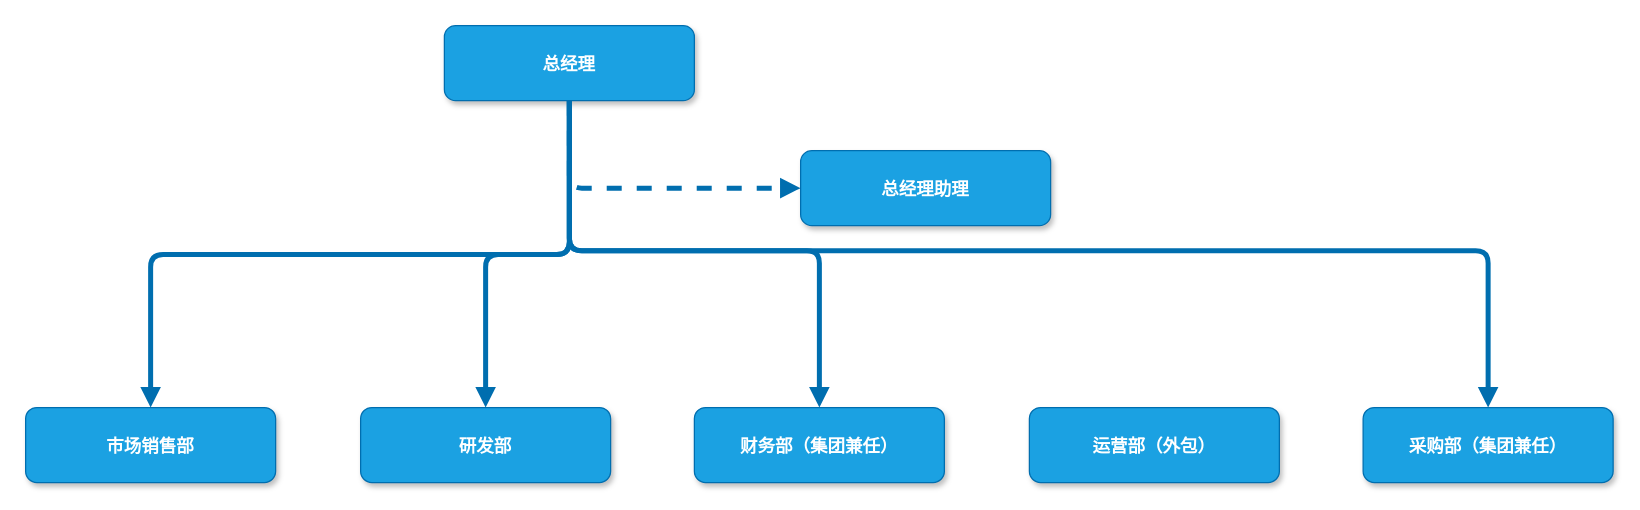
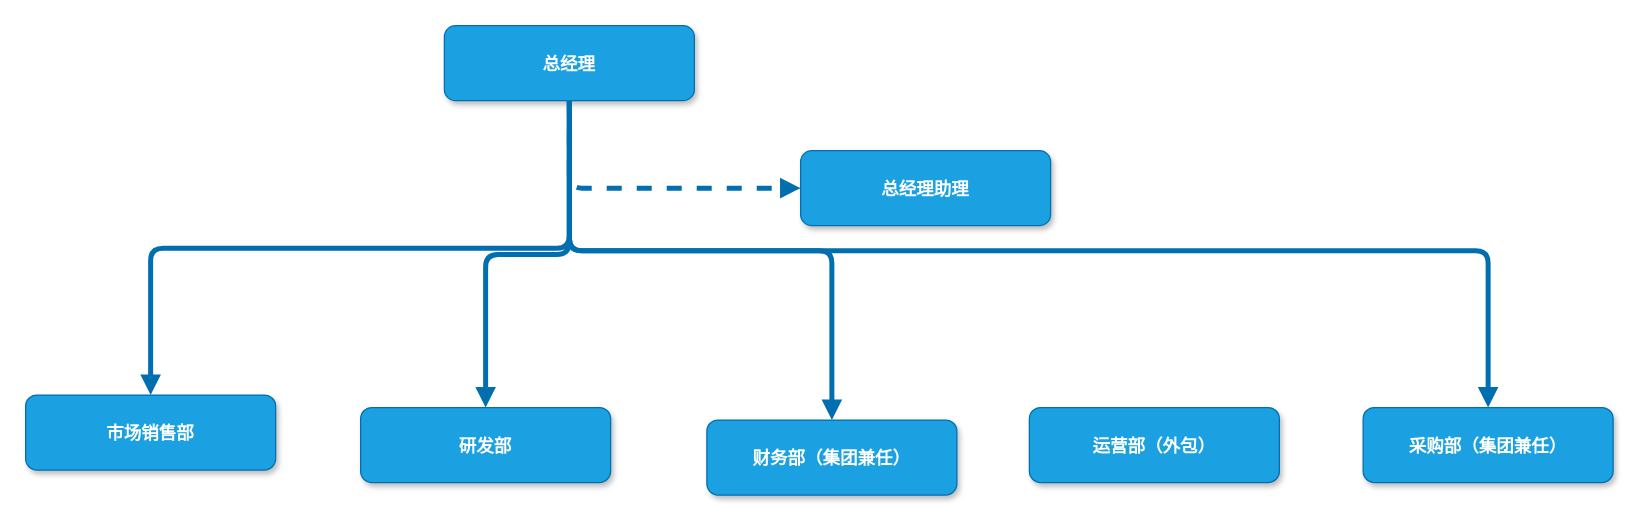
node "市场销售部": moved (151, 445) -> (151, 433)
node "财务部（集团兼任）": moved (819, 445) -> (832, 458)
